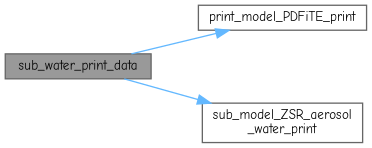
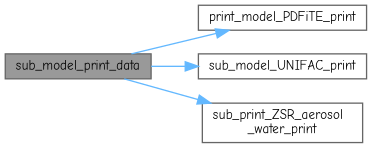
node "sub_water_print_data": label "sub_water_print_data" -> "sub_model_print_data"
node "sub_model_UNIFAC_print": added
node "sub_model_ZSR_aerosol _water_print": label "sub_model_ZSR_aerosol _water_print" -> "sub_print_ZSR_aerosol _water_print"
